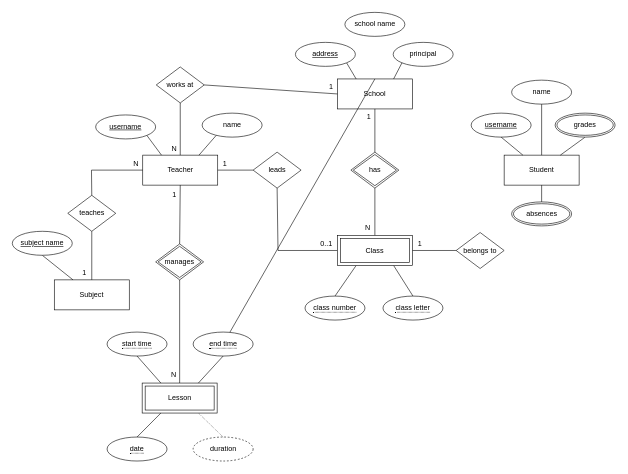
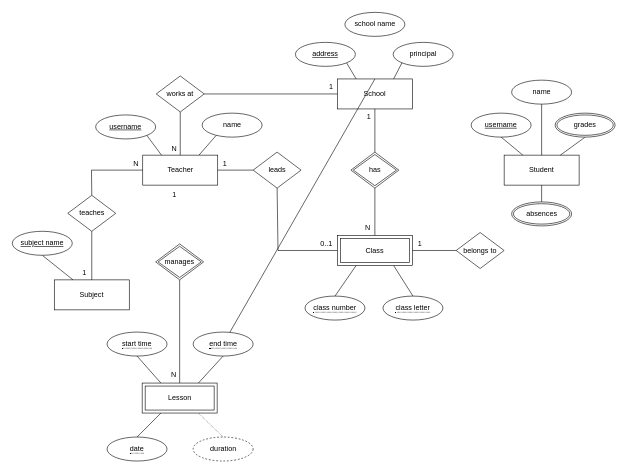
node "works at": moved (180, 85) -> (180, 94)
edge "Teacher" -- "manages": removed
